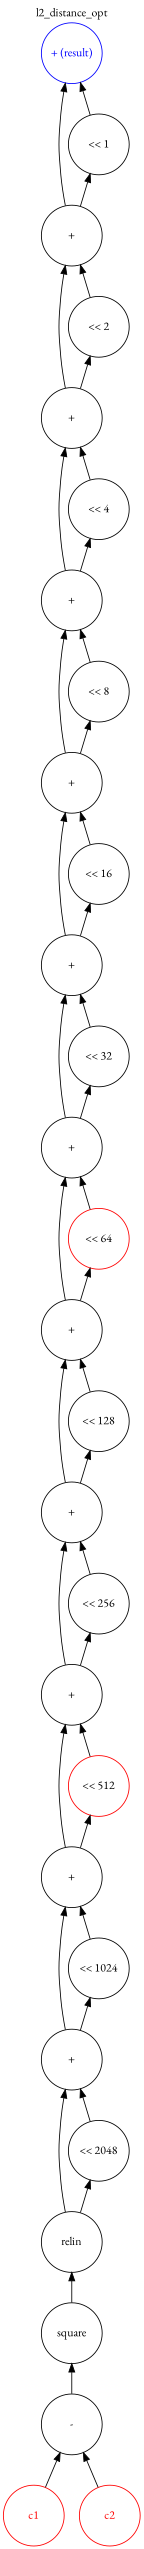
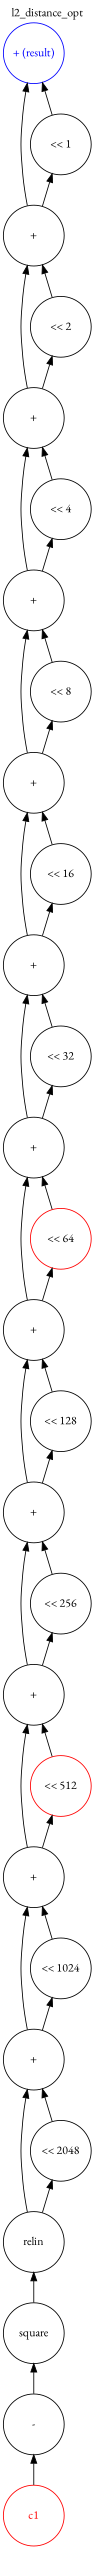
node "c2": removed
